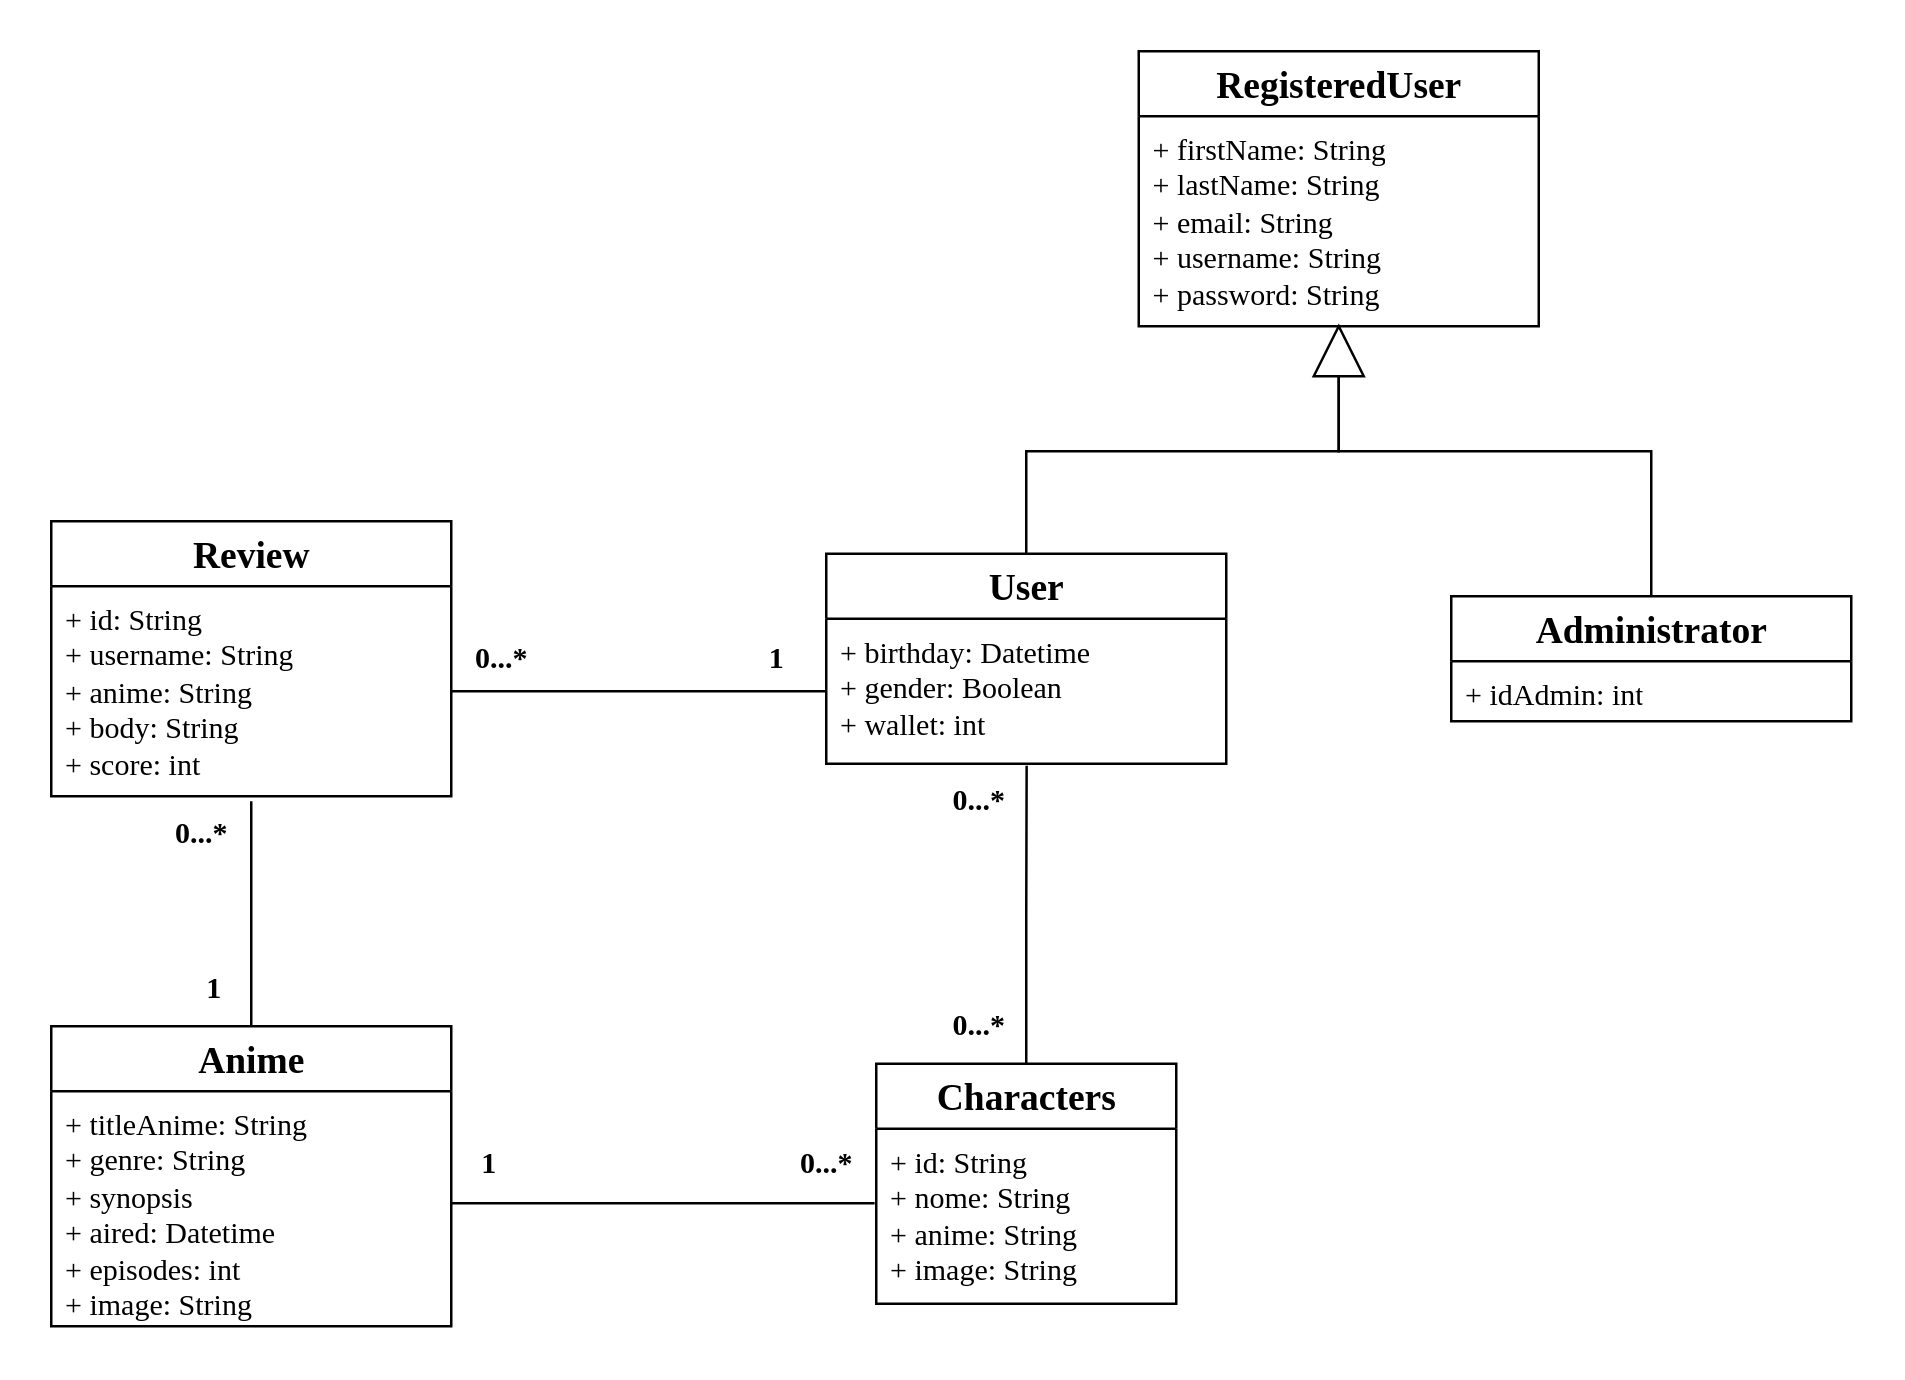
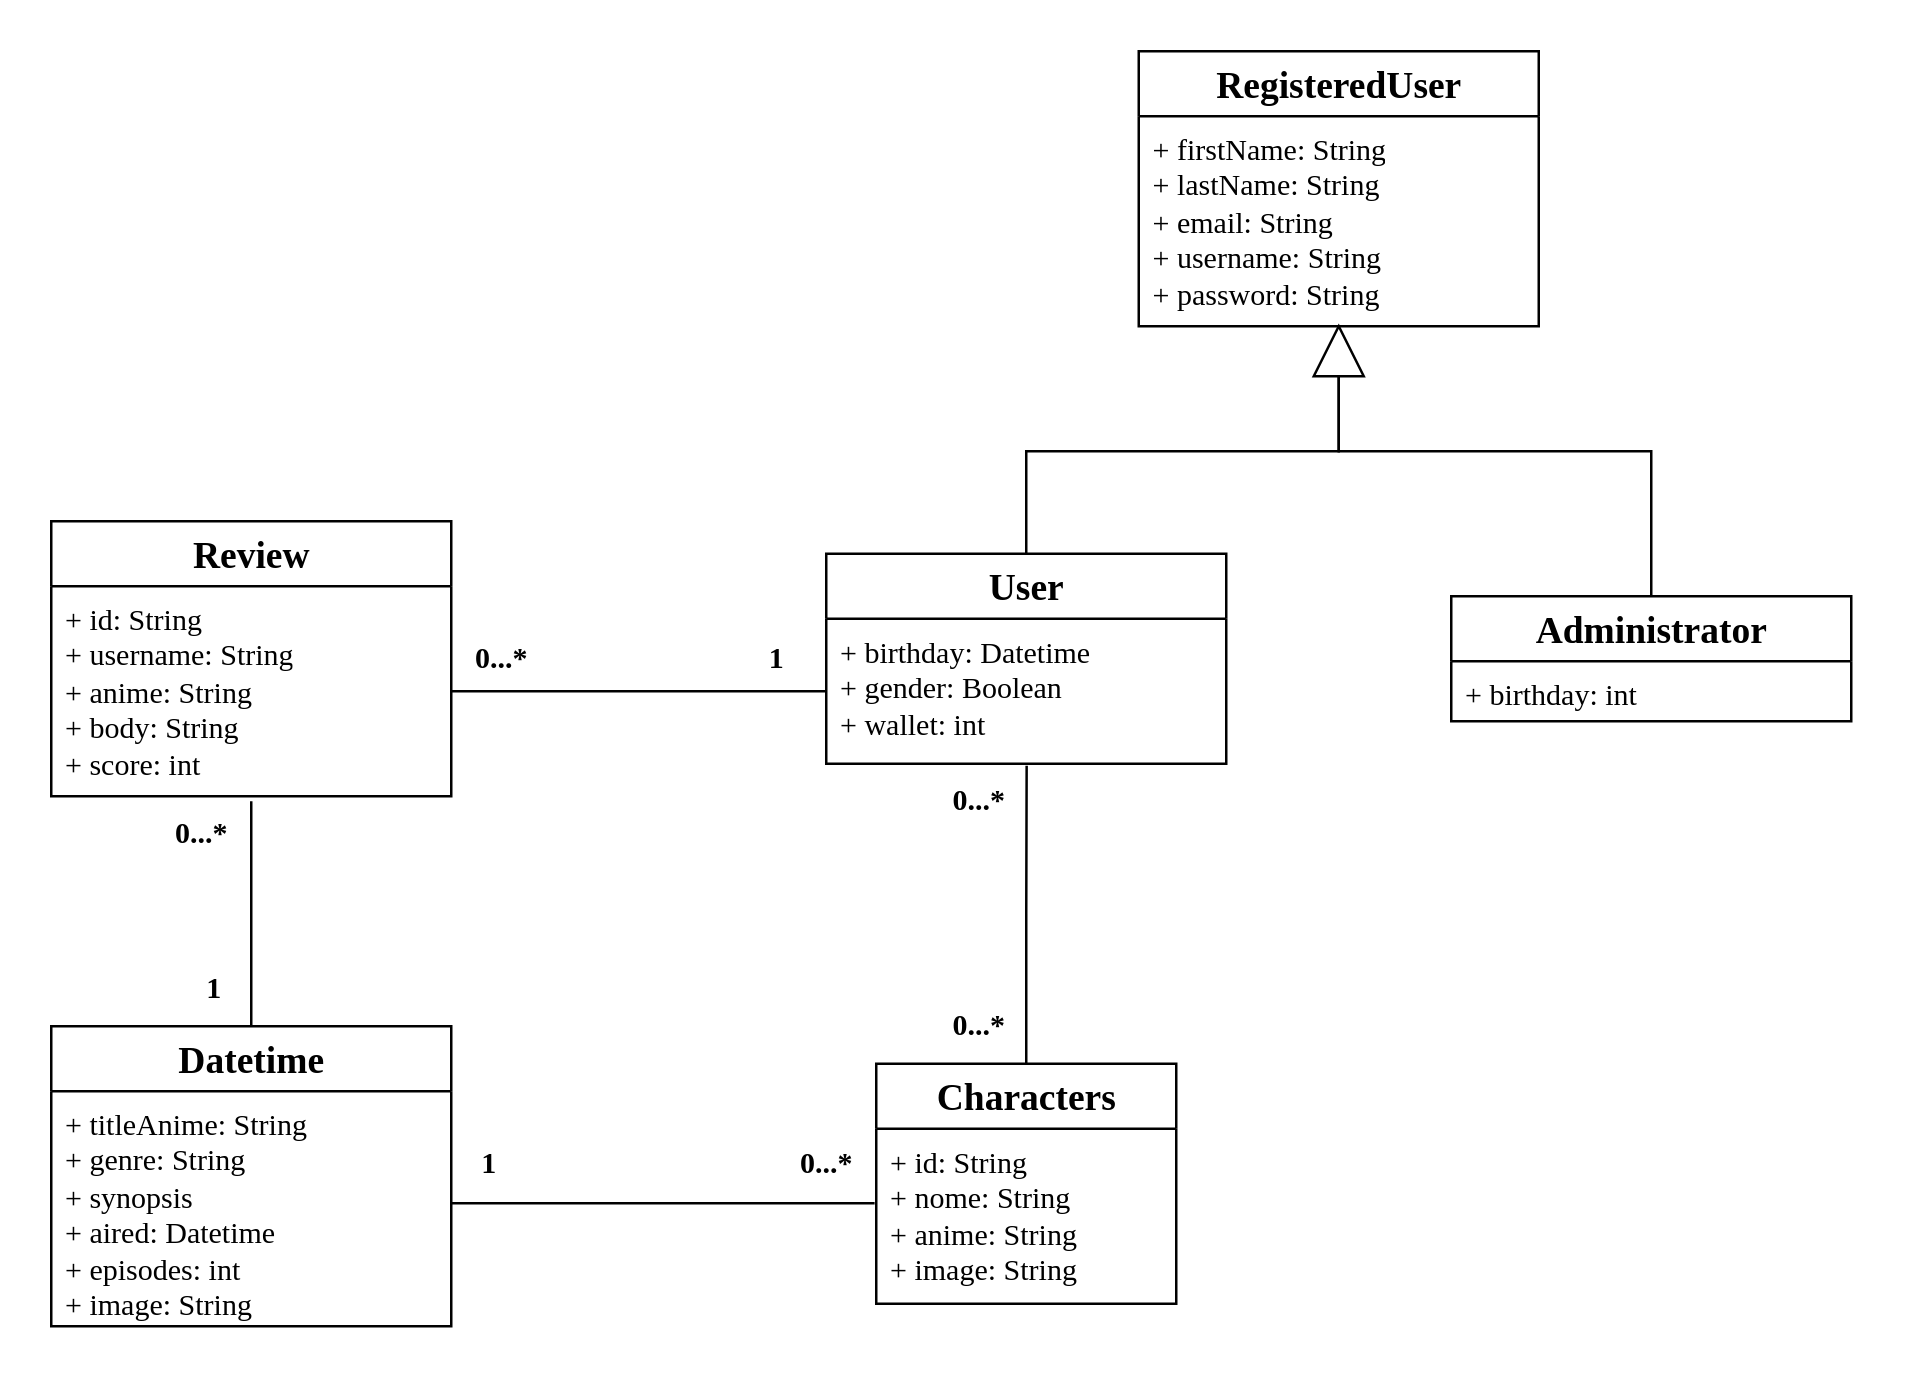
node "+ idAdmin: int": label "+ idAdmin: int" -> "+ birthday: int"
node "Anime": label "Anime" -> "Datetime"
